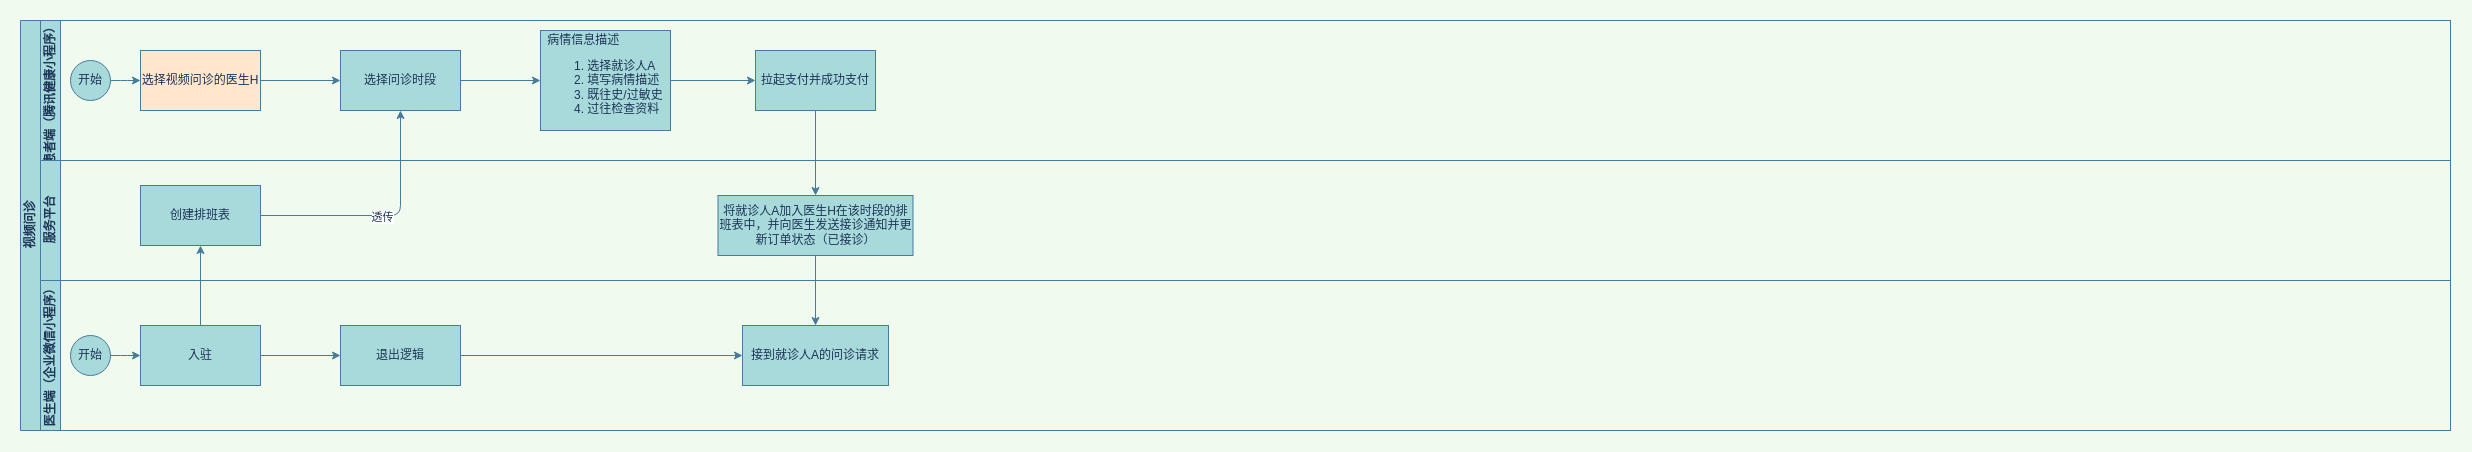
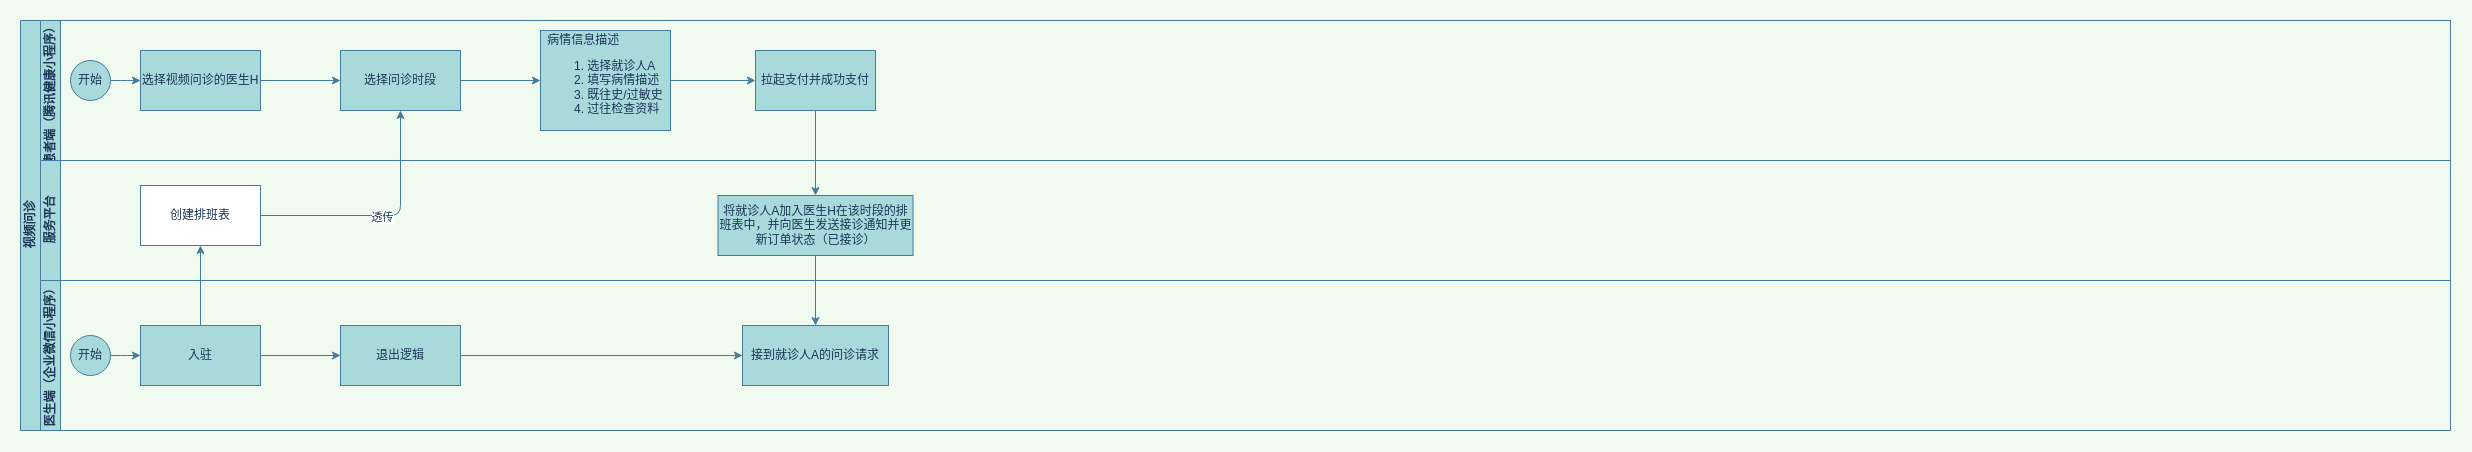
node "选择视频问诊的医生H": fillcolor #ffe6cc -> #a8dadc
node "创建排班表": fillcolor #a8dadc -> #ffffff
